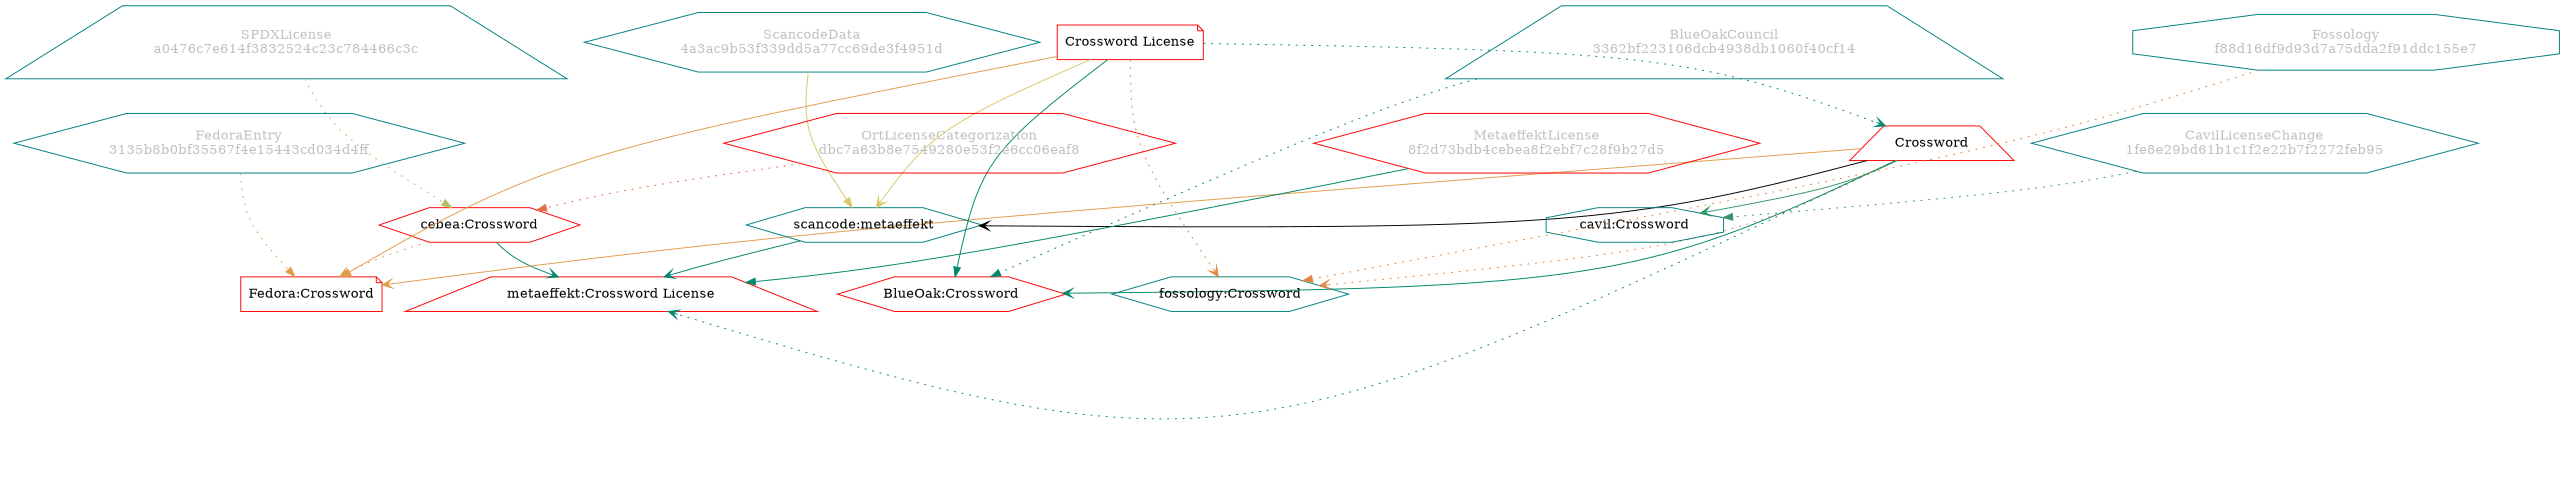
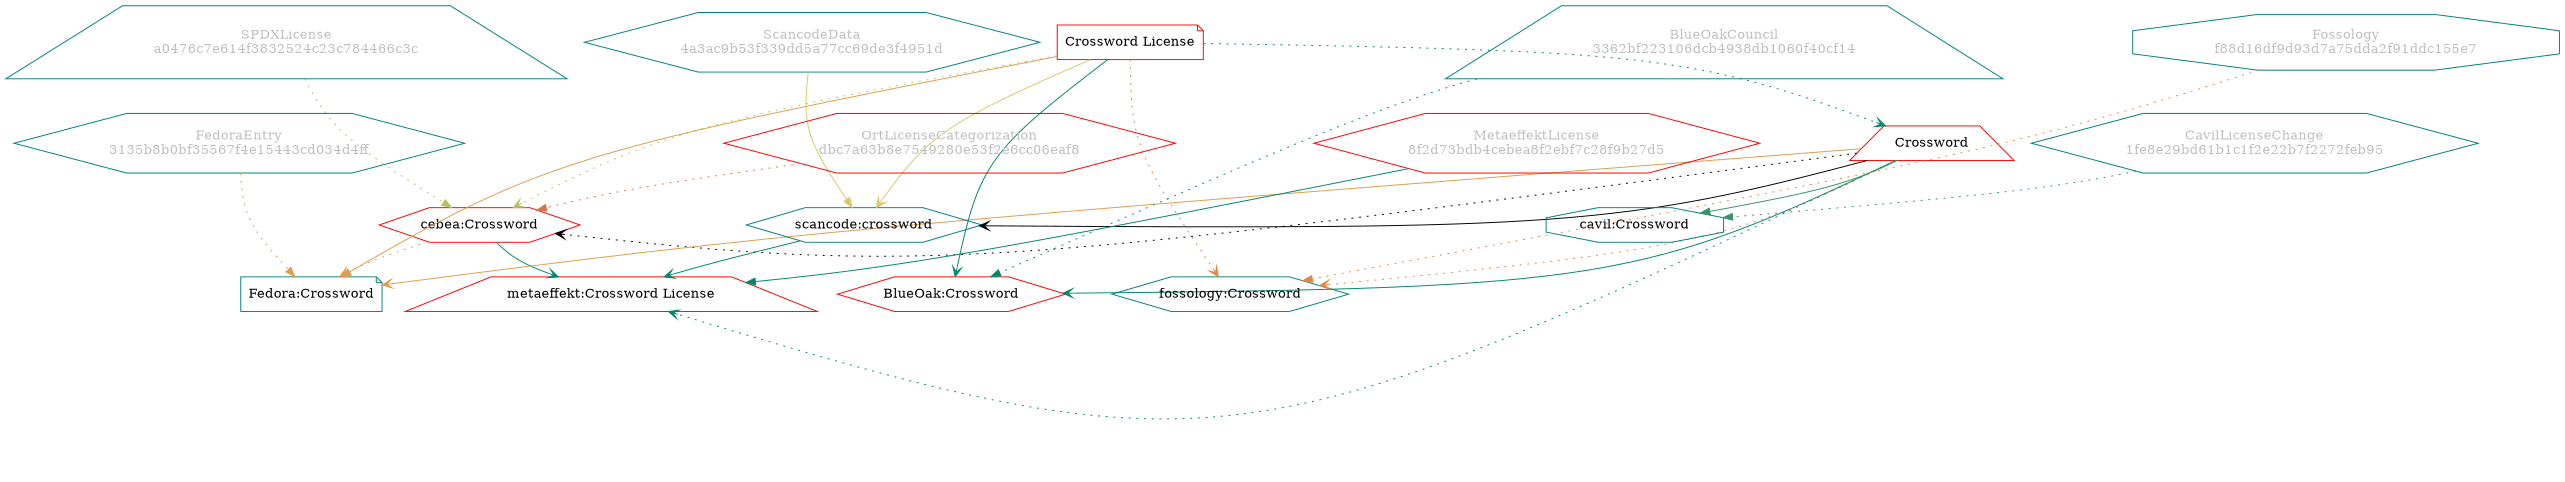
edge "Crossword License" -> "cebea:Crossword": added
edge "Crossword License" -> "BlueOak:Crossword": arrowhead normal -> vee
edge "Crossword" -> "cavil:Crossword": arrowhead vee -> normal
node "scancode:metaeffekt": label "scancode:metaeffekt" -> "scancode:crossword"
edge "Crossword" -> "cebea:Crossword": added
node "Fedora:Crossword": color red -> teal
